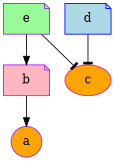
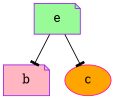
node "d": removed
edge "e" -> "b": arrowhead normal -> tee
node "a": removed
